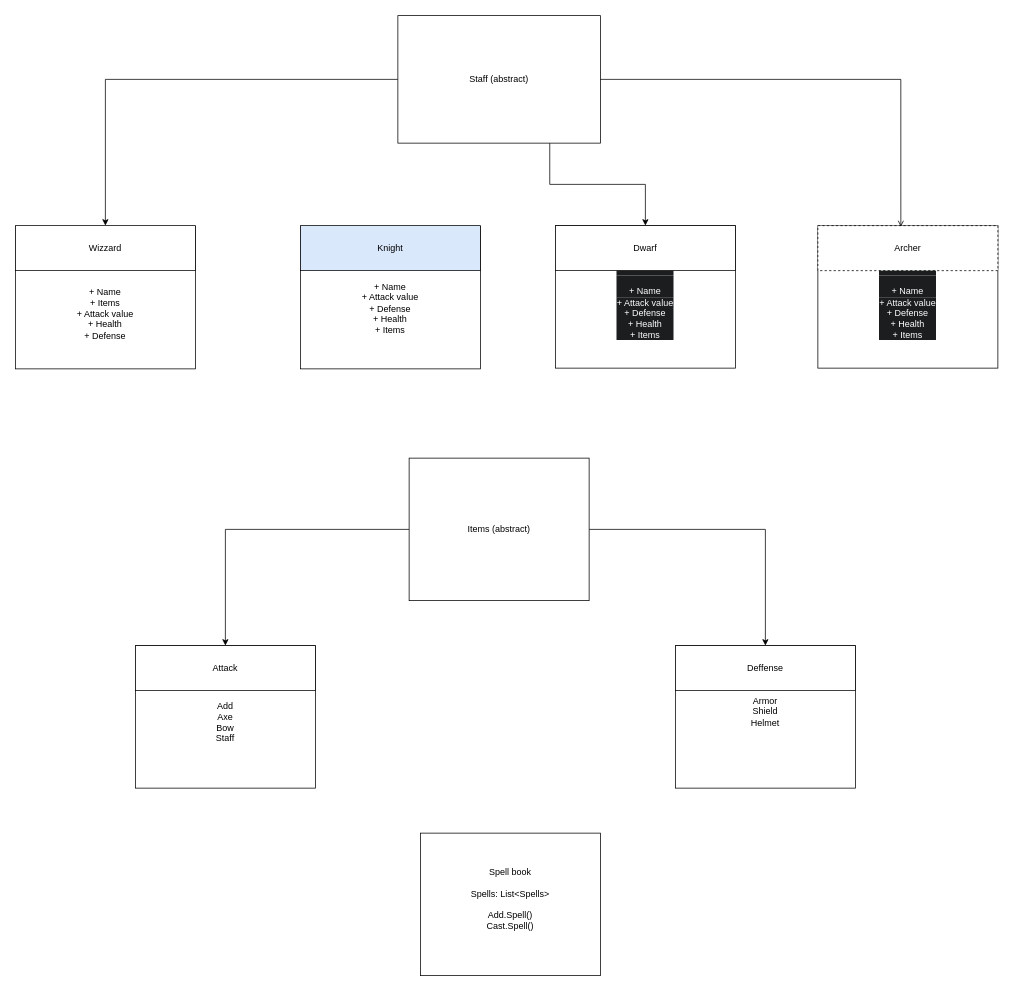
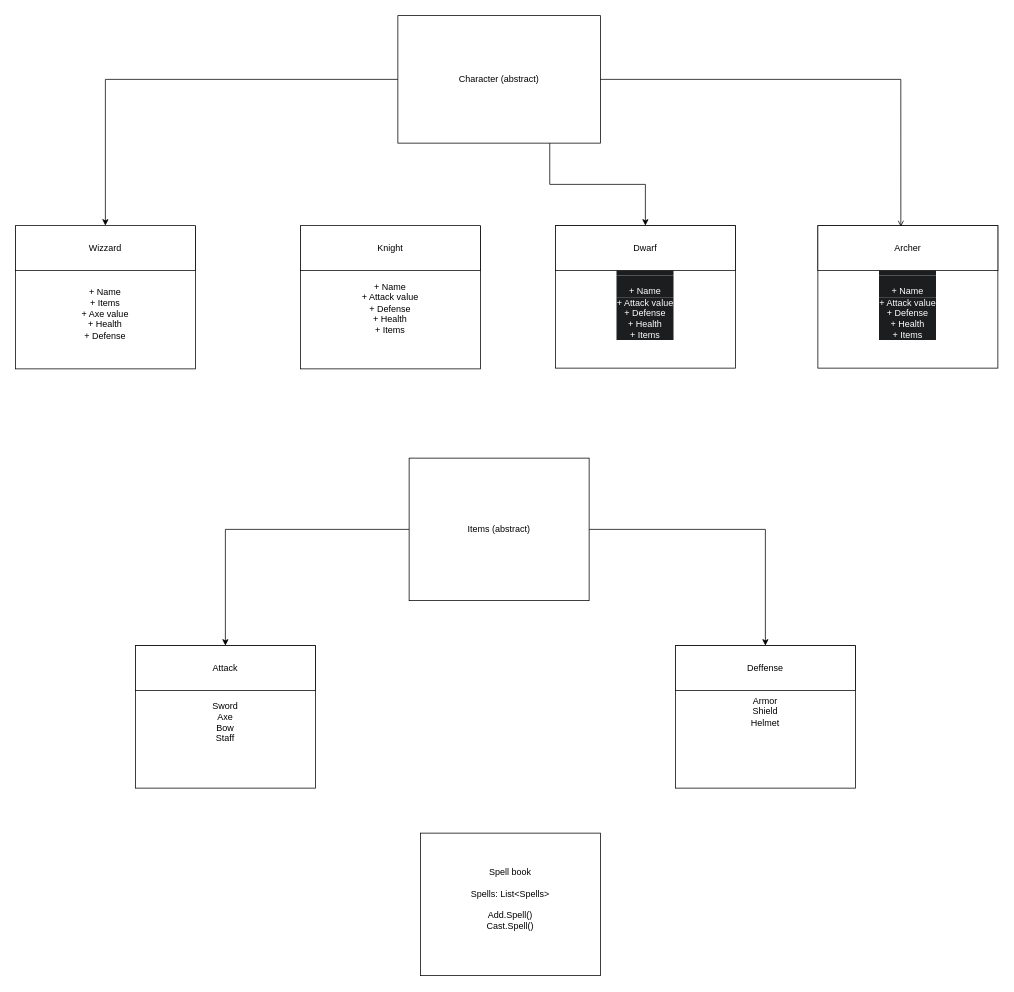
node "Staff (abstract)": label "Staff (abstract)" -> "Character (abstract)"
node "Knight": fillcolor #dae8fc -> #ffffff
node "Archer": style dashed -> solid
node "+ Name + Items + Attack value + Health + Defense": label "+ Name + Items + Attack value + Health + Defense" -> "+ Name + Items + Axe value + Health + Defense"
node "Add Axe Bow Staff": label "Add Axe Bow Staff" -> "Sword Axe Bow Staff"
